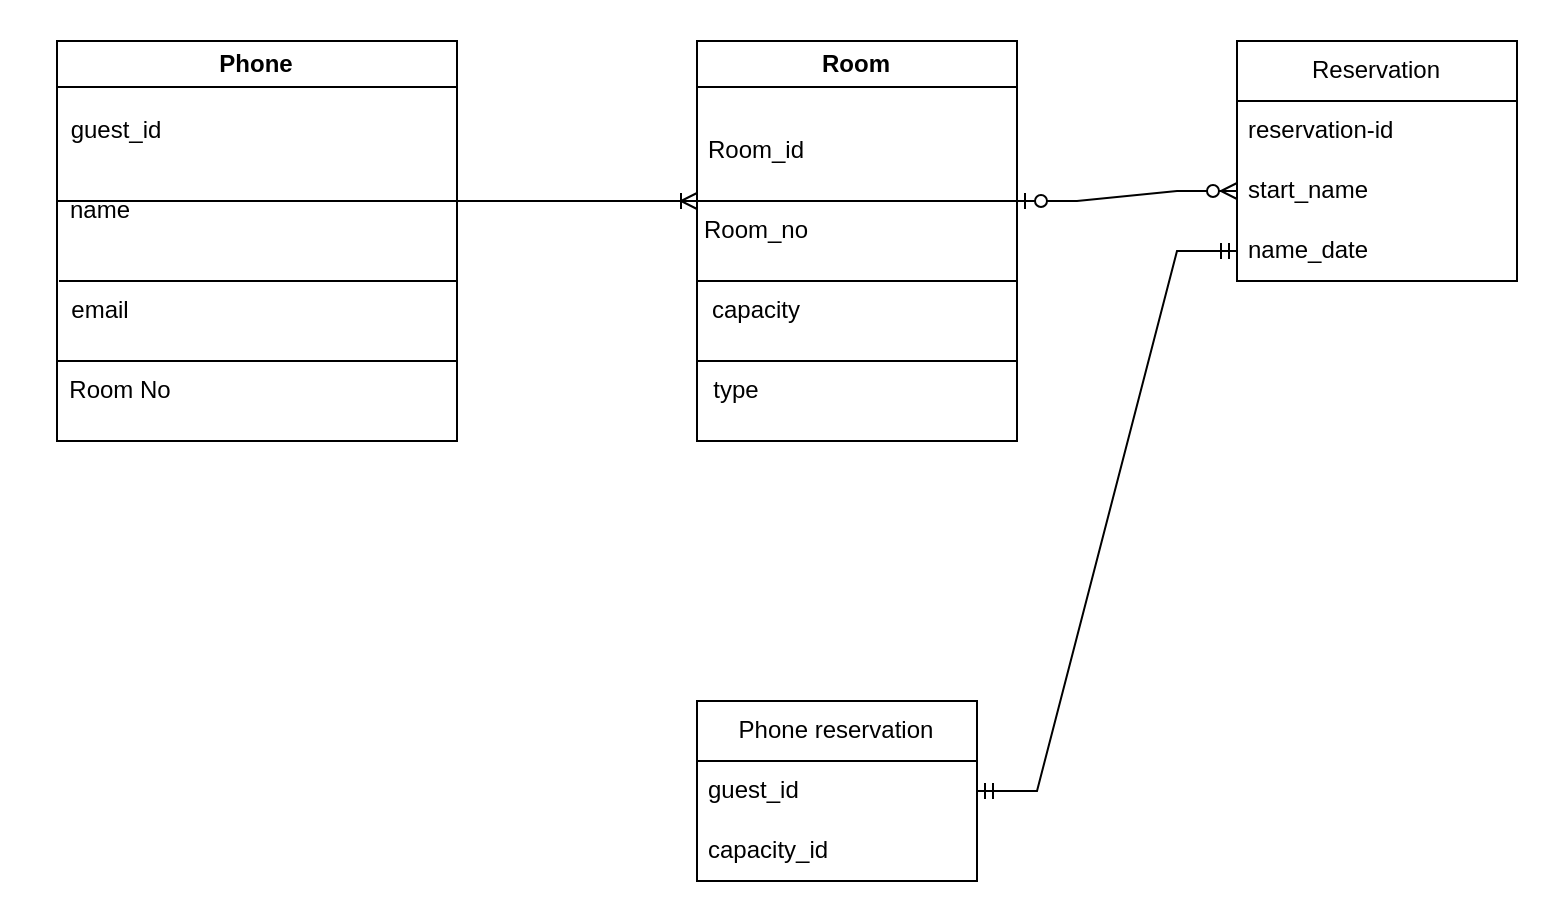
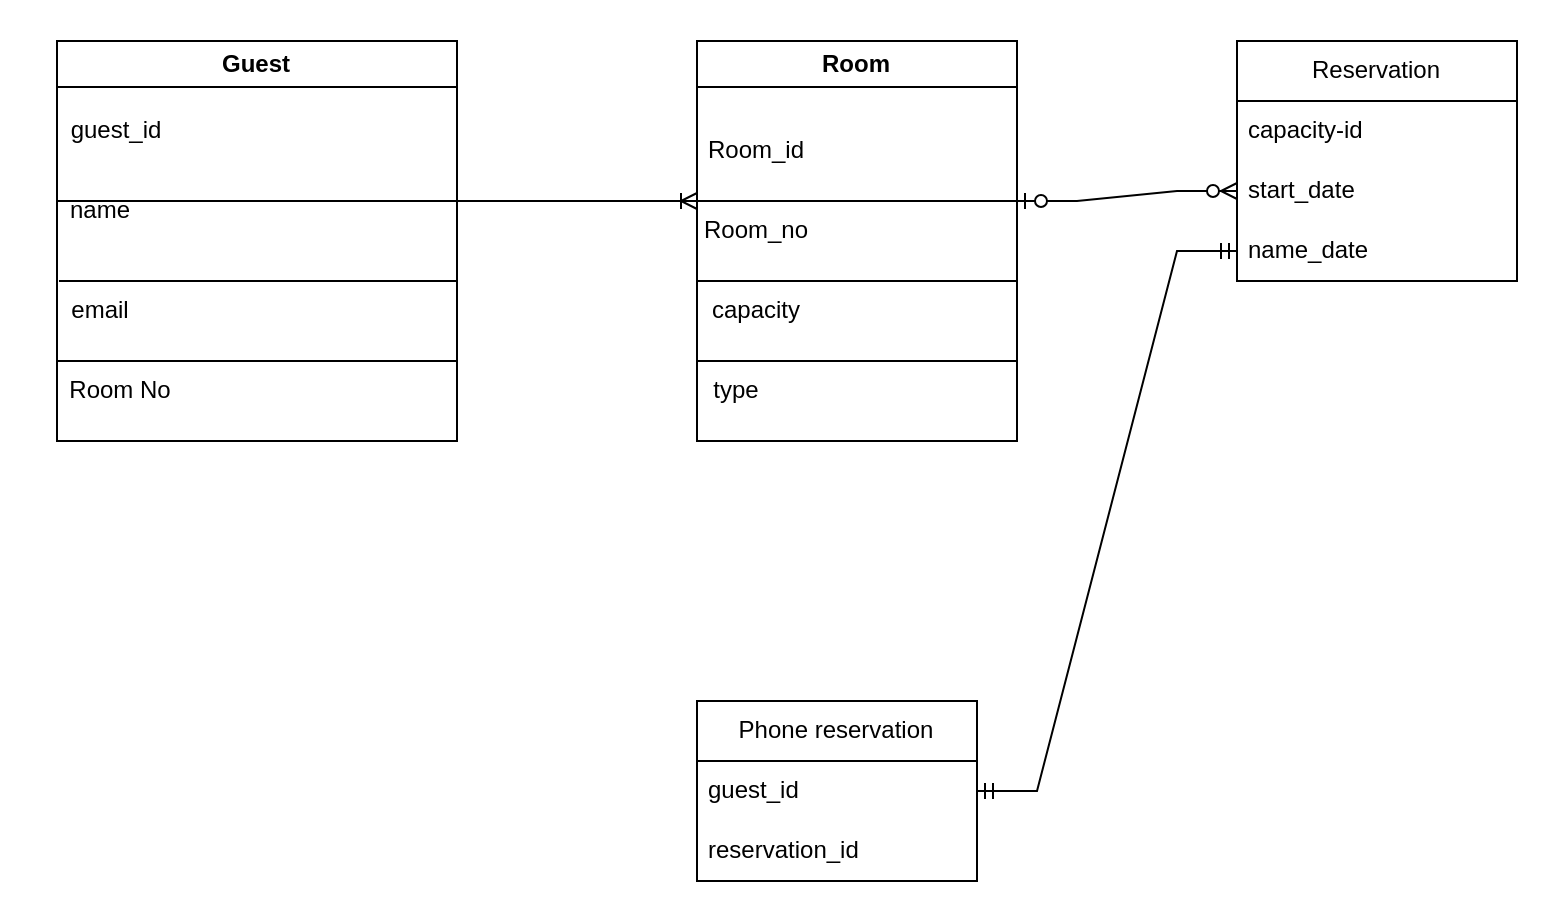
node "Phone": label "Phone" -> "Guest"
node "reservation-id": label "reservation-id" -> "capacity-id"
node "start_name": label "start_name" -> "start_date"
node "capacity_id": label "capacity_id" -> "reservation_id"
